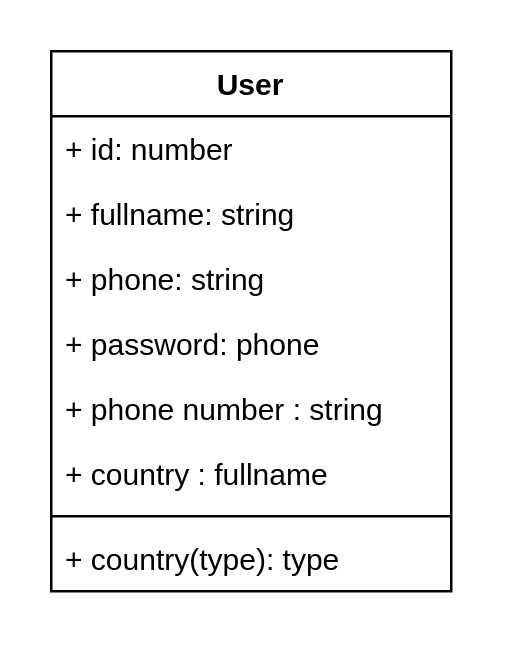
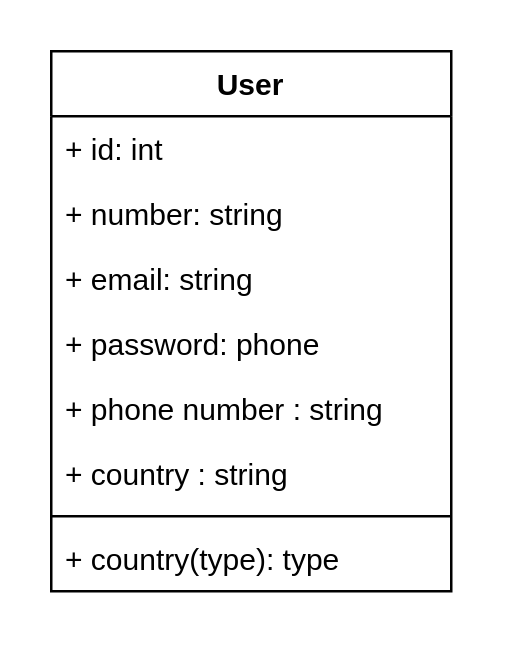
node "+ id: number": label "+ id: number" -> "+ id: int"
node "+ fullname: string": label "+ fullname: string" -> "+ number: string"
node "+ phone: string": label "+ phone: string" -> "+ email: string"
node "+ country : fullname": label "+ country : fullname" -> "+ country : string"
